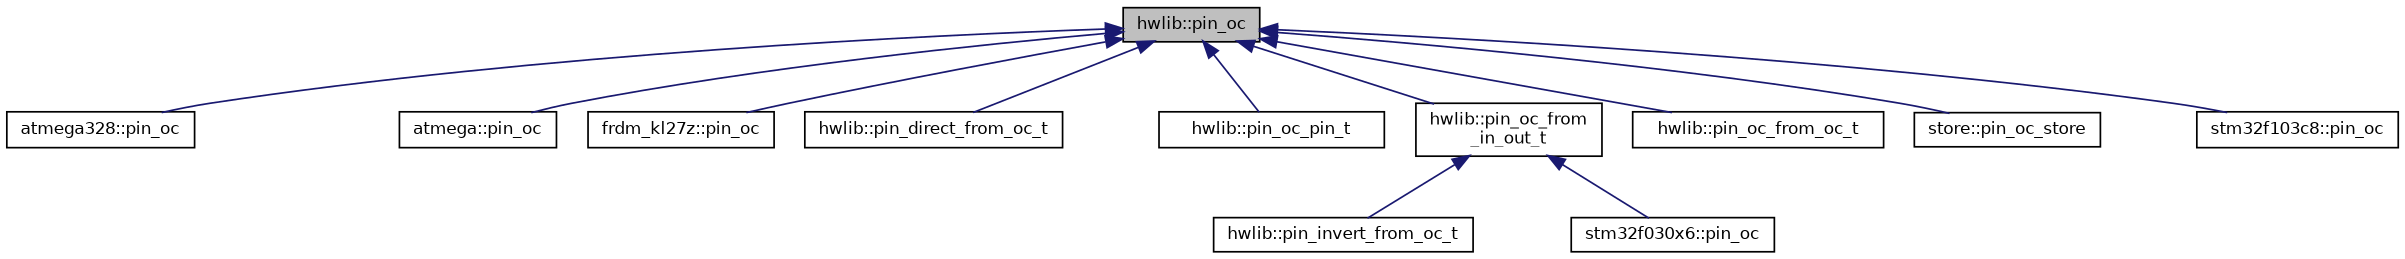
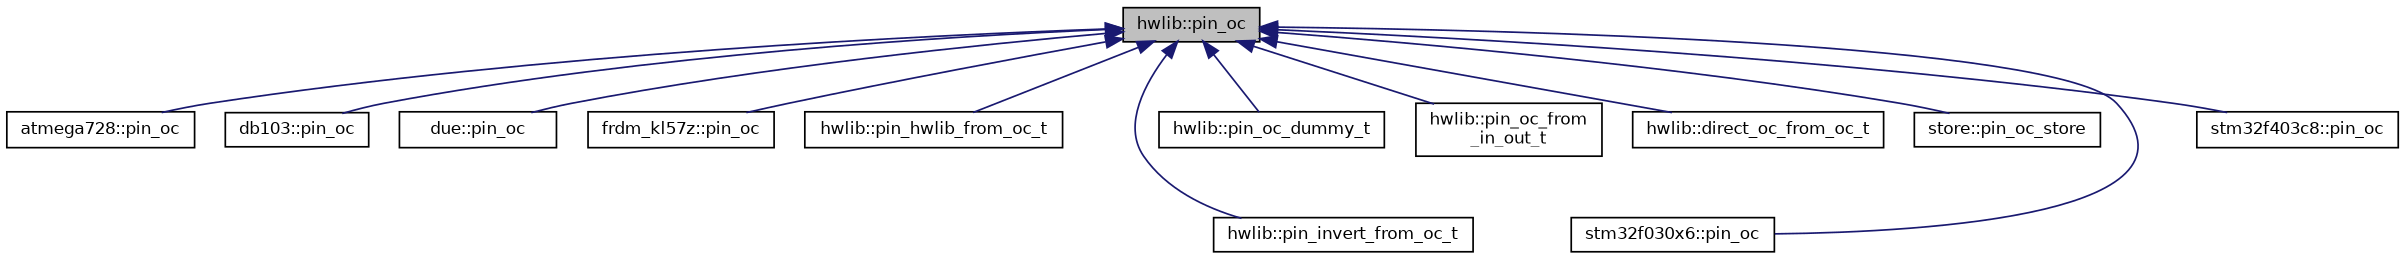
node "atmega328::pin_oc": label "atmega328::pin_oc" -> "atmega728::pin_oc"
node "db103::pin_oc": added
node "atmega::pin_oc": label "atmega::pin_oc" -> "due::pin_oc"
node "frdm_kl27z::pin_oc": label "frdm_kl27z::pin_oc" -> "frdm_kl57z::pin_oc"
node "hwlib::pin_direct_from_oc_t": label "hwlib::pin_direct_from_oc_t" -> "hwlib::pin_hwlib_from_oc_t"
node "hwlib::pin_oc_pin_t": label "hwlib::pin_oc_pin_t" -> "hwlib::pin_oc_dummy_t"
node "hwlib::pin_oc_from_oc_t": label "hwlib::pin_oc_from_oc_t" -> "hwlib::direct_oc_from_oc_t"
node "stm32f103c8::pin_oc": label "stm32f103c8::pin_oc" -> "stm32f403c8::pin_oc"
edge "hwlib::pin_invert_from_oc_t" -> "hwlib::pin_oc_from _in_out_t": now "hwlib::pin_invert_from_oc_t" -> "hwlib::pin_oc"
edge "stm32f030x6::pin_oc" -> "hwlib::pin_oc_from _in_out_t": now "stm32f030x6::pin_oc" -> "hwlib::pin_oc"
